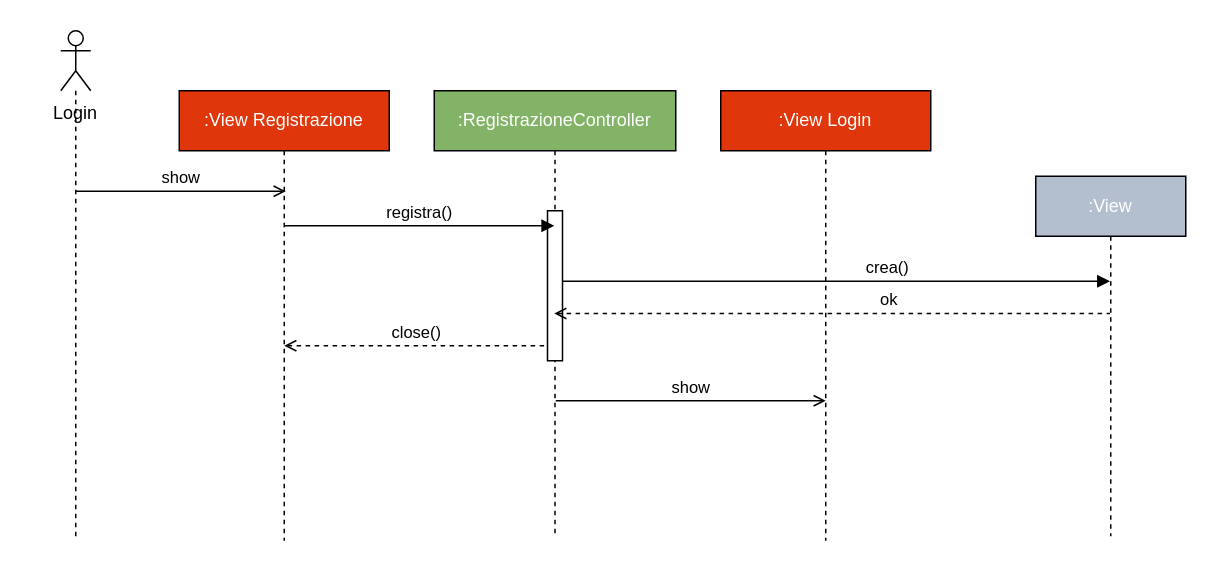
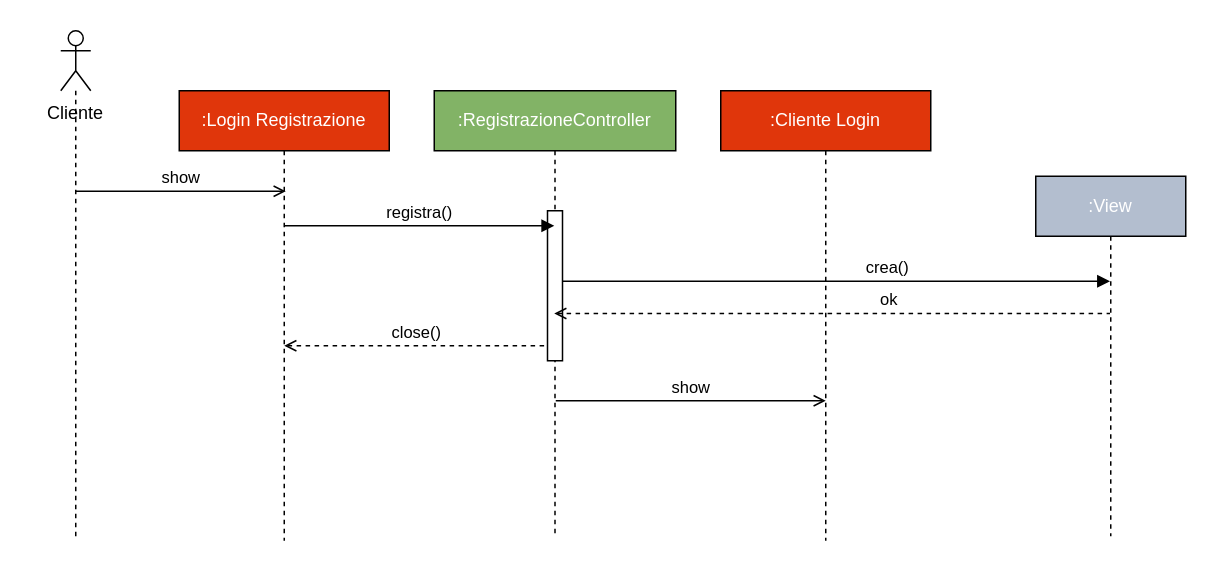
node "Login": label "Login" -> "Cliente"
node ":View Registrazione": label ":View Registrazione" -> ":Login Registrazione"
node ":View Login": label ":View Login" -> ":Cliente Login"
